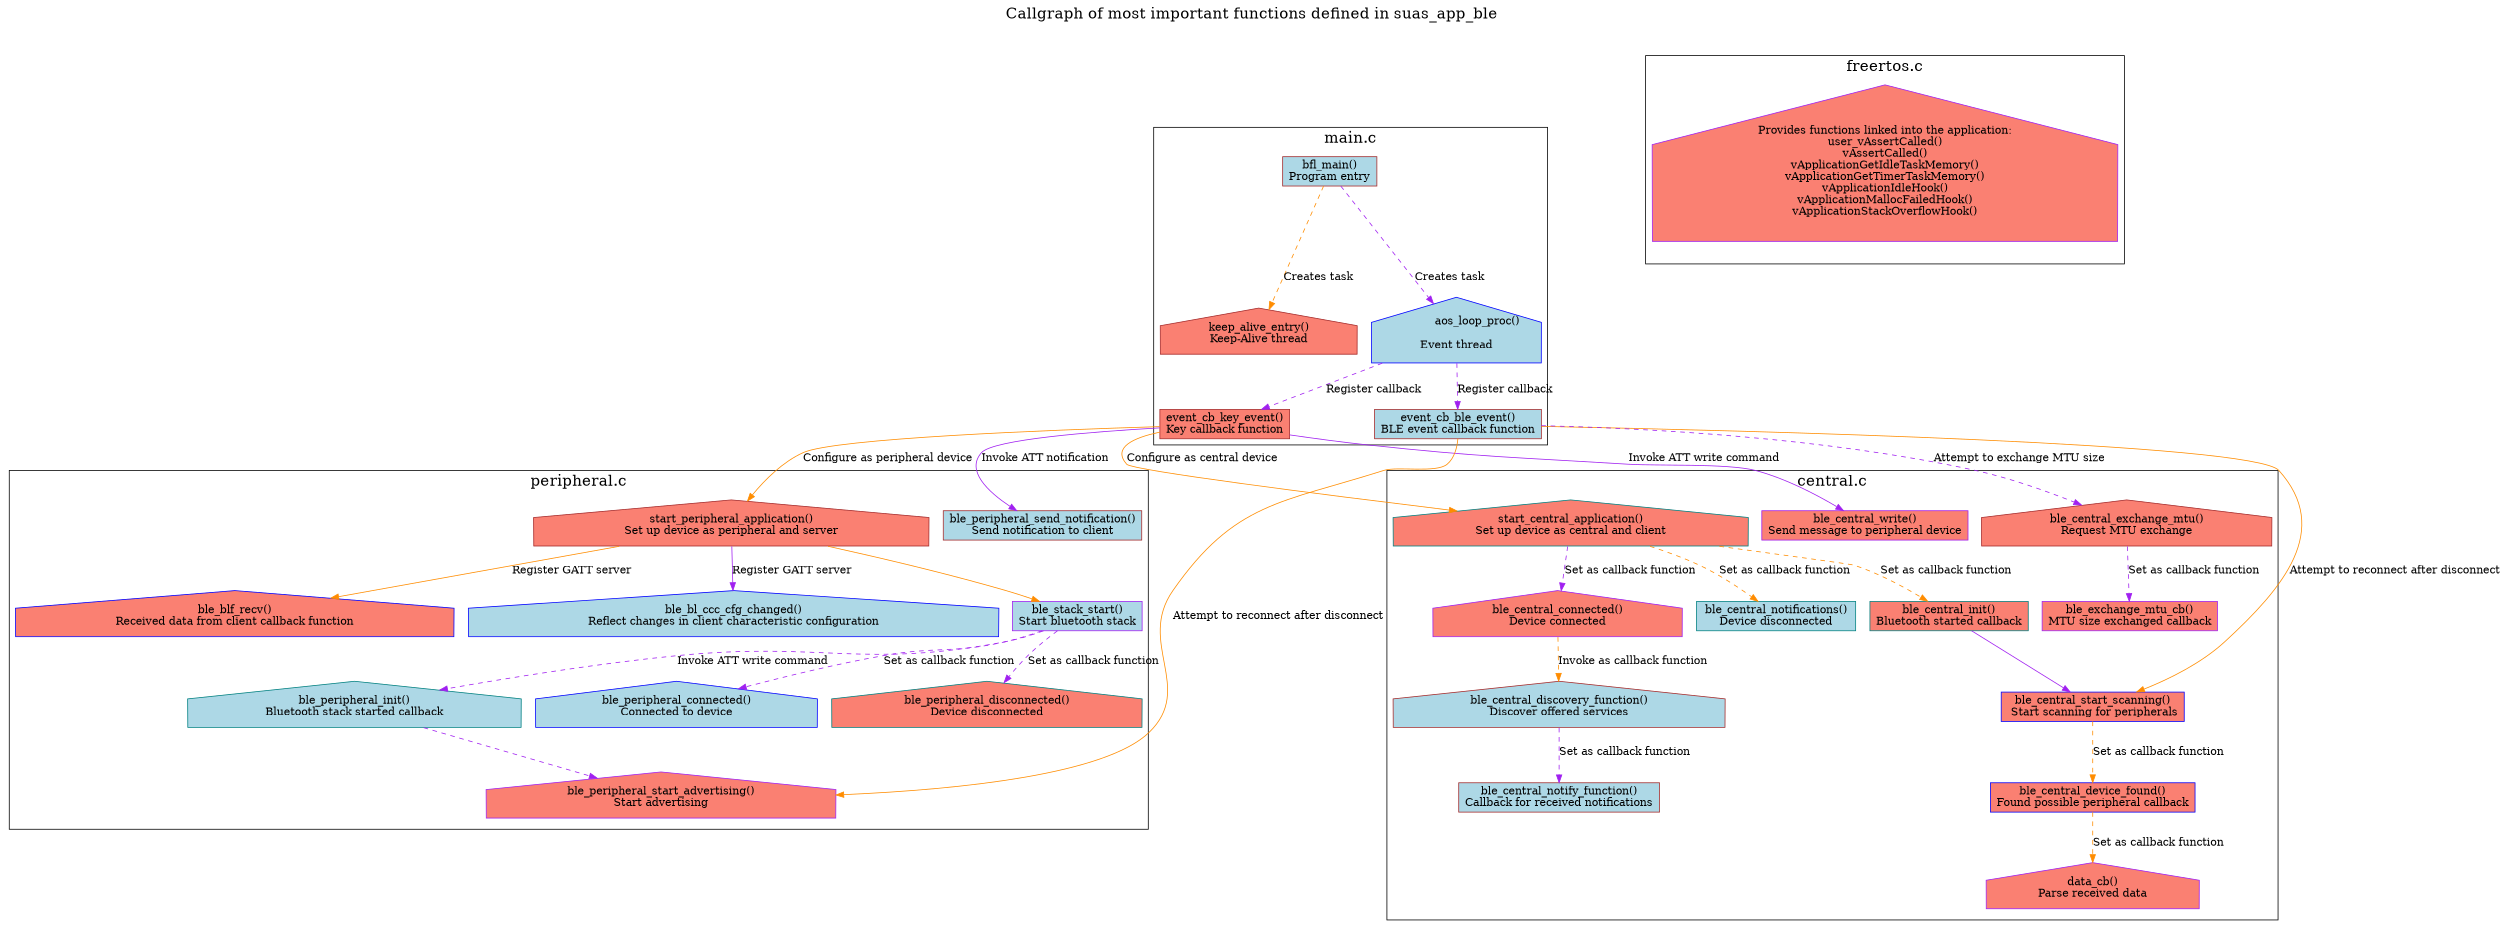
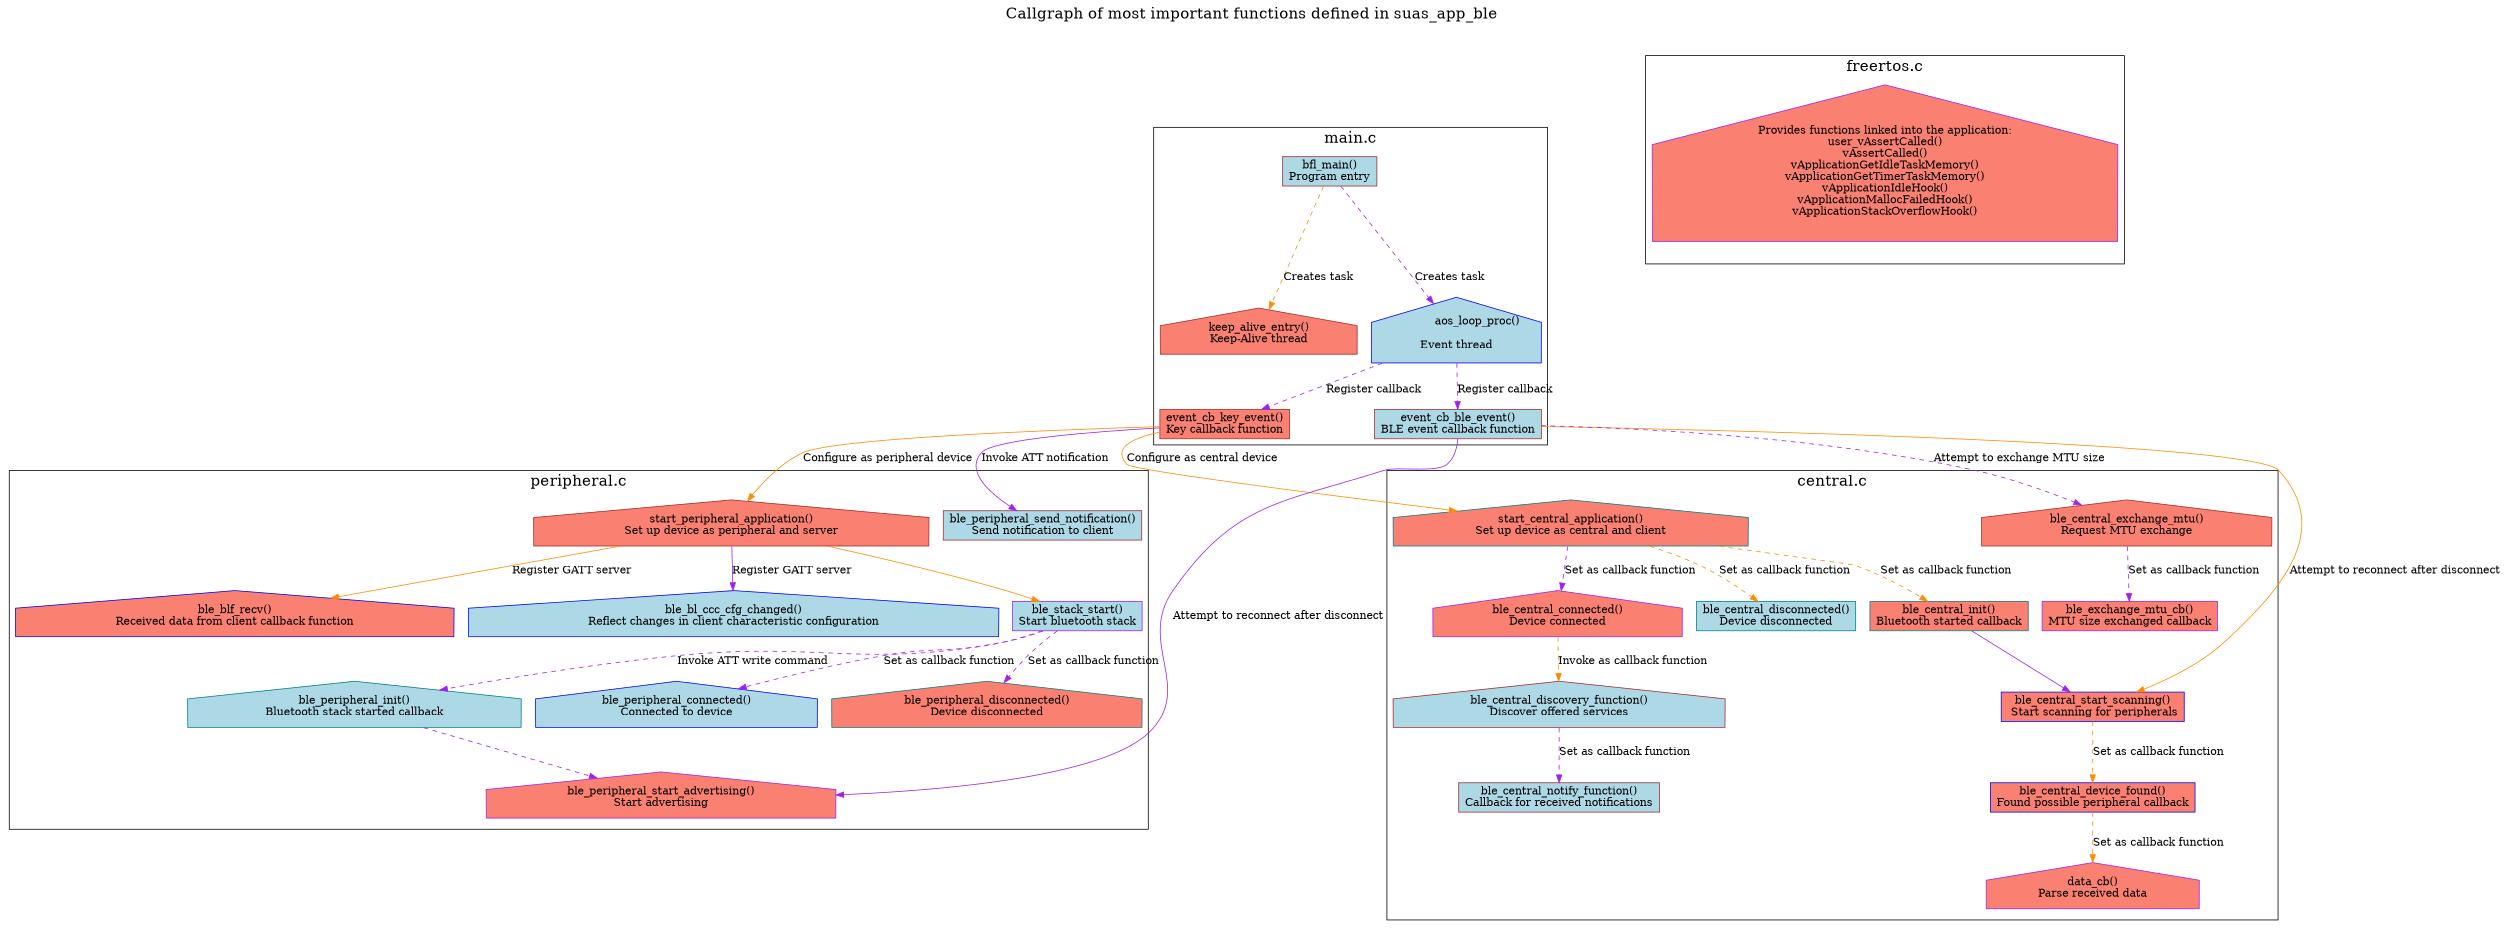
node "ble_central_write() Send message to peripheral device": removed
node "ble_central_notifications() Device disconnected": label "ble_central_notifications() Device disconnected" -> "ble_central_disconnected() Device disconnected"
edge "event_cb_ble_event() BLE event callback function" -> "ble_peripheral_start_advertising() Start advertising": color darkorange -> purple
